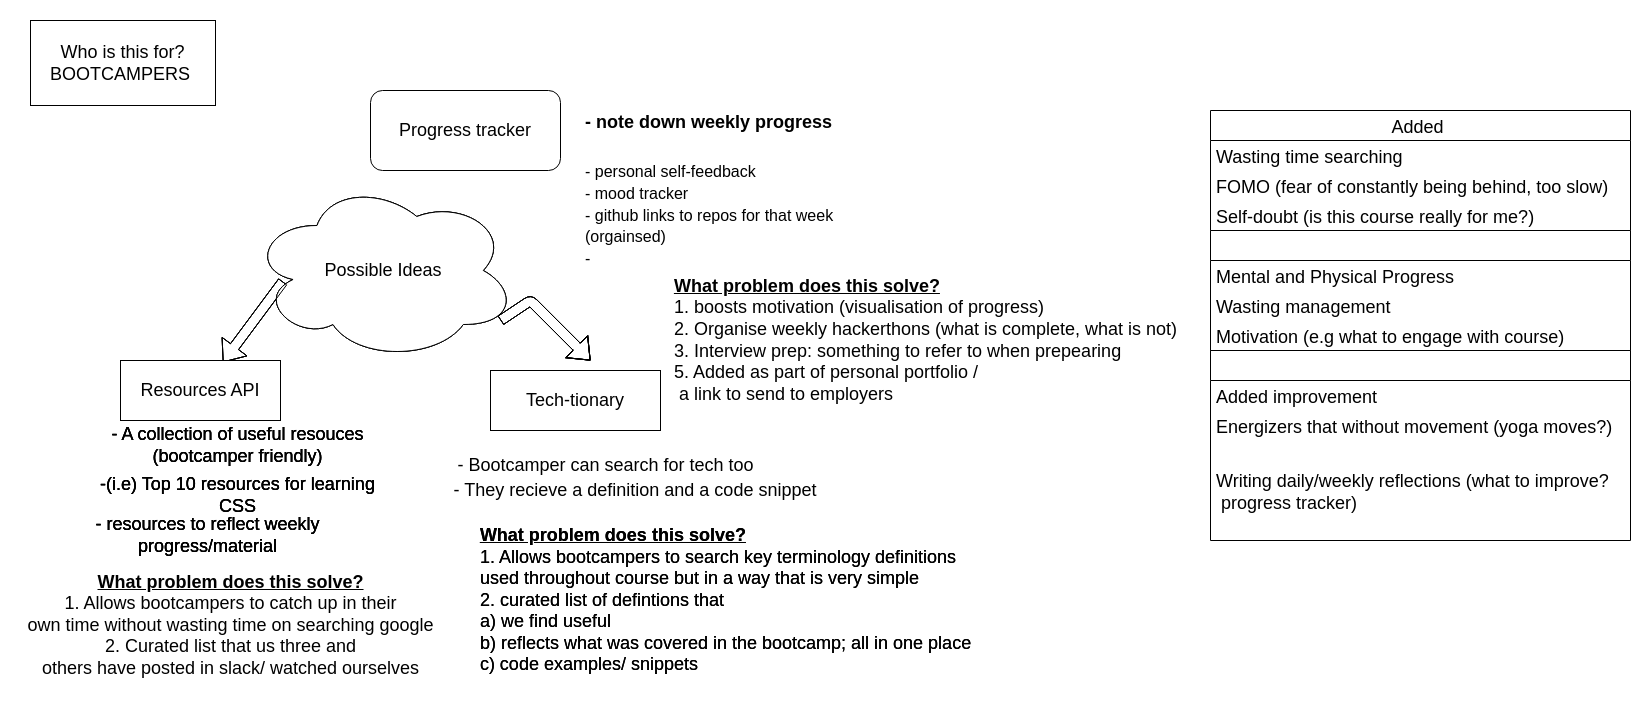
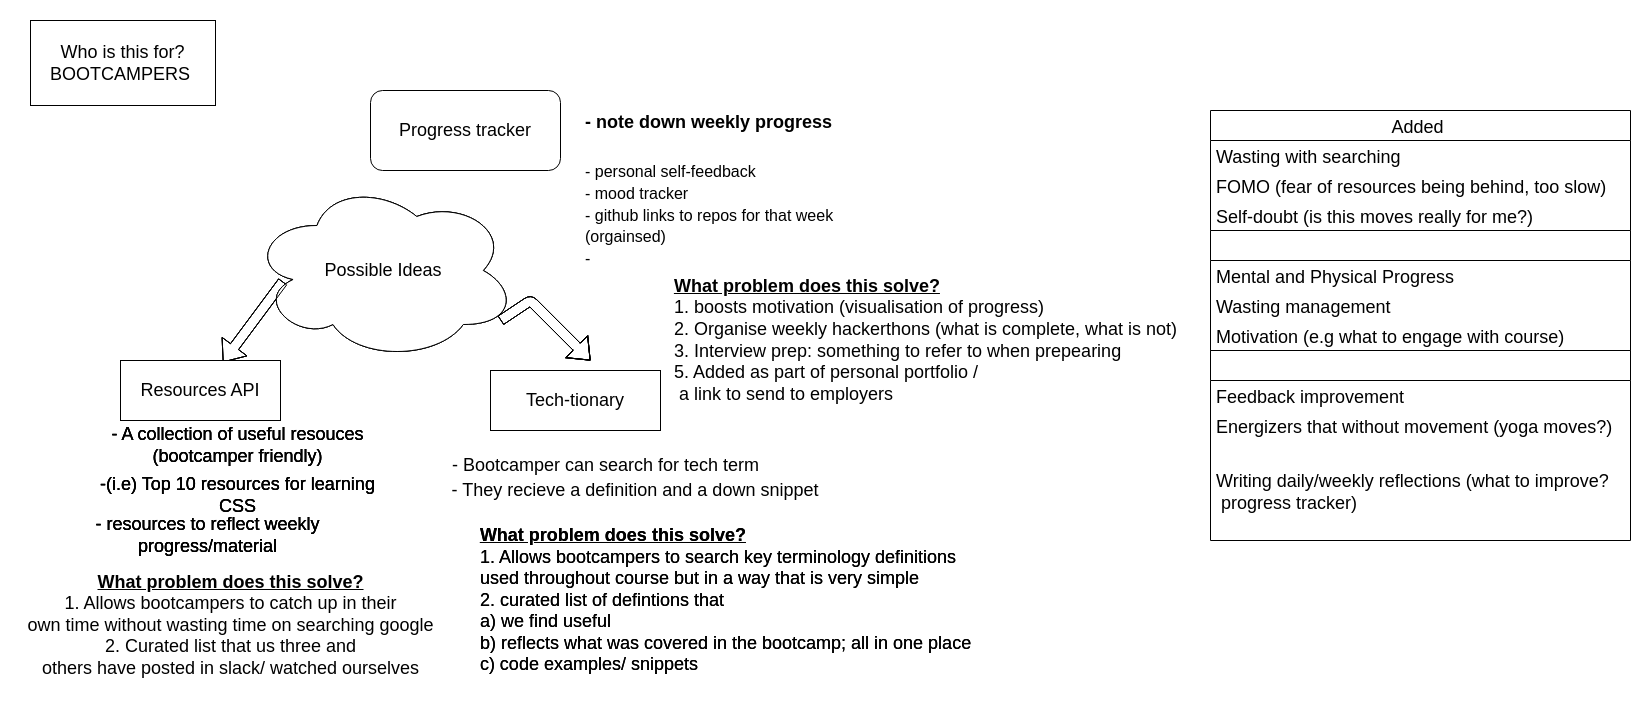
node "Wasting time searching": label "Wasting time searching" -> "Wasting with searching"
node "FOMO (fear of constantly being behind, too slow)": label "FOMO (fear of constantly being behind, too slow)" -> "FOMO (fear of resources being behind, too slow)"
node "Self-doubt (is this course really for me?)": label "Self-doubt (is this course really for me?)" -> "Self-doubt (is this moves really for me?)"
node "Added improvement": label "Added improvement" -> "Feedback improvement"
node "- Bootcamper can search for tech too": label "- Bootcamper can search for tech too" -> "- Bootcamper can search for tech term"
node "- They recieve a definition and a code snippet": label "- They recieve a definition and a code snippet" -> "- They recieve a definition and a down snippet"
